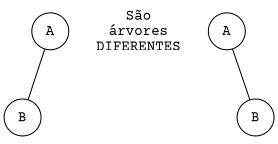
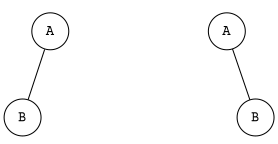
node "São árvores DIFERENTES": removed
